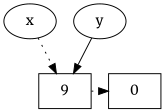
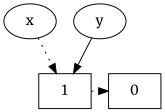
node "9": label "9" -> "1"
